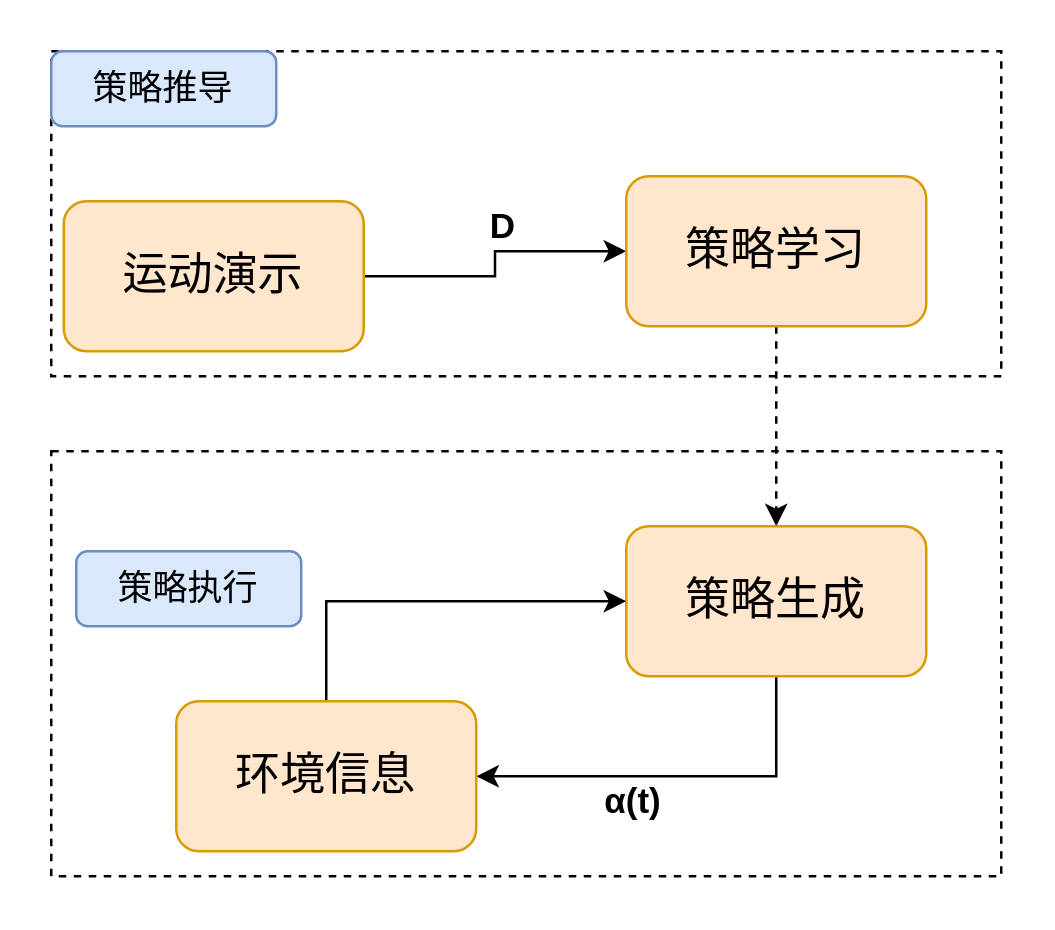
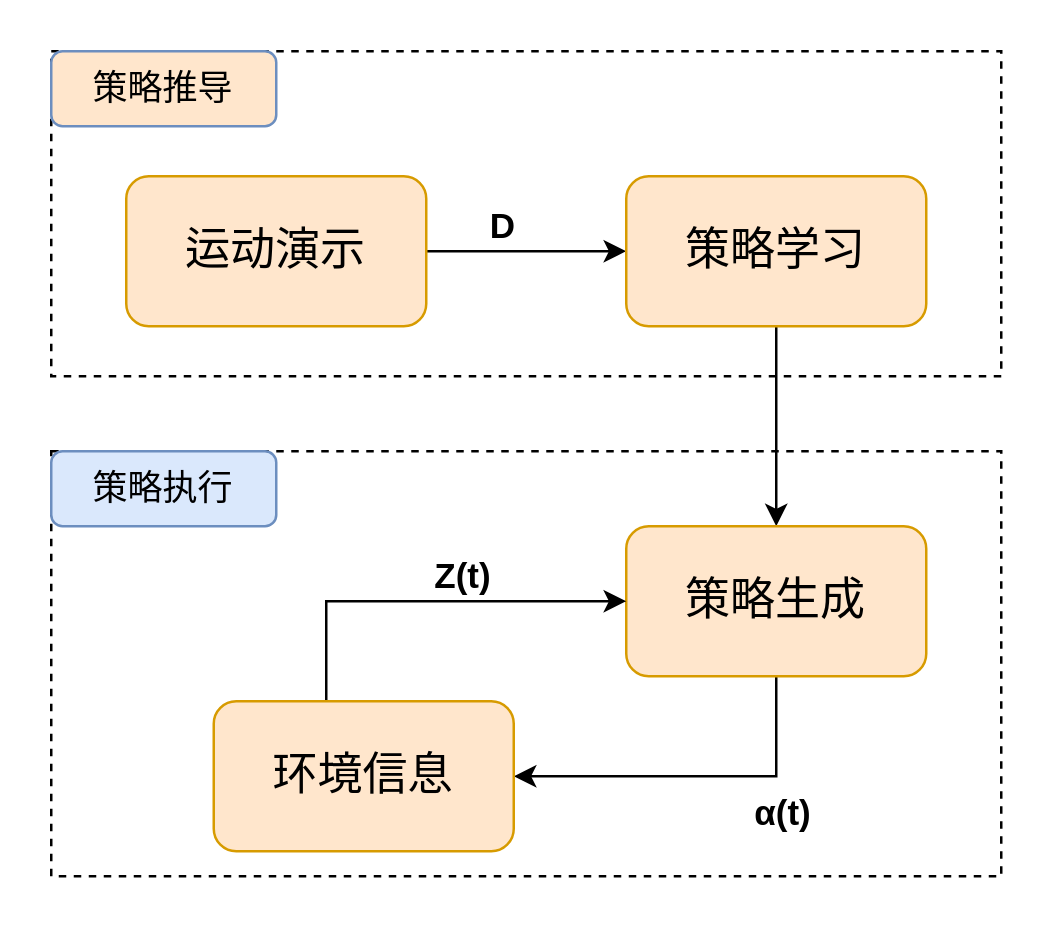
node "策略推导": fillcolor #dae8fc -> #ffe6cc
node "运动演示": moved (214, 276) -> (276, 251)
edge "策略学习" -> "策略生成": style dashed -> solid
node "Z(t)": added
node "策略执行": moved (189, 589) -> (164, 489)
node "环境信息": moved (326, 776) -> (364, 776)
node "α(t)": moved (634, 801) -> (784, 814)
